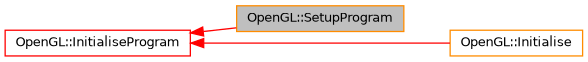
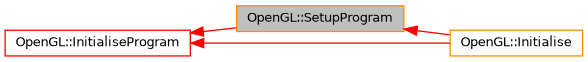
edge "OpenGL::Initialise" -> "OpenGL::SetupProgram": added
